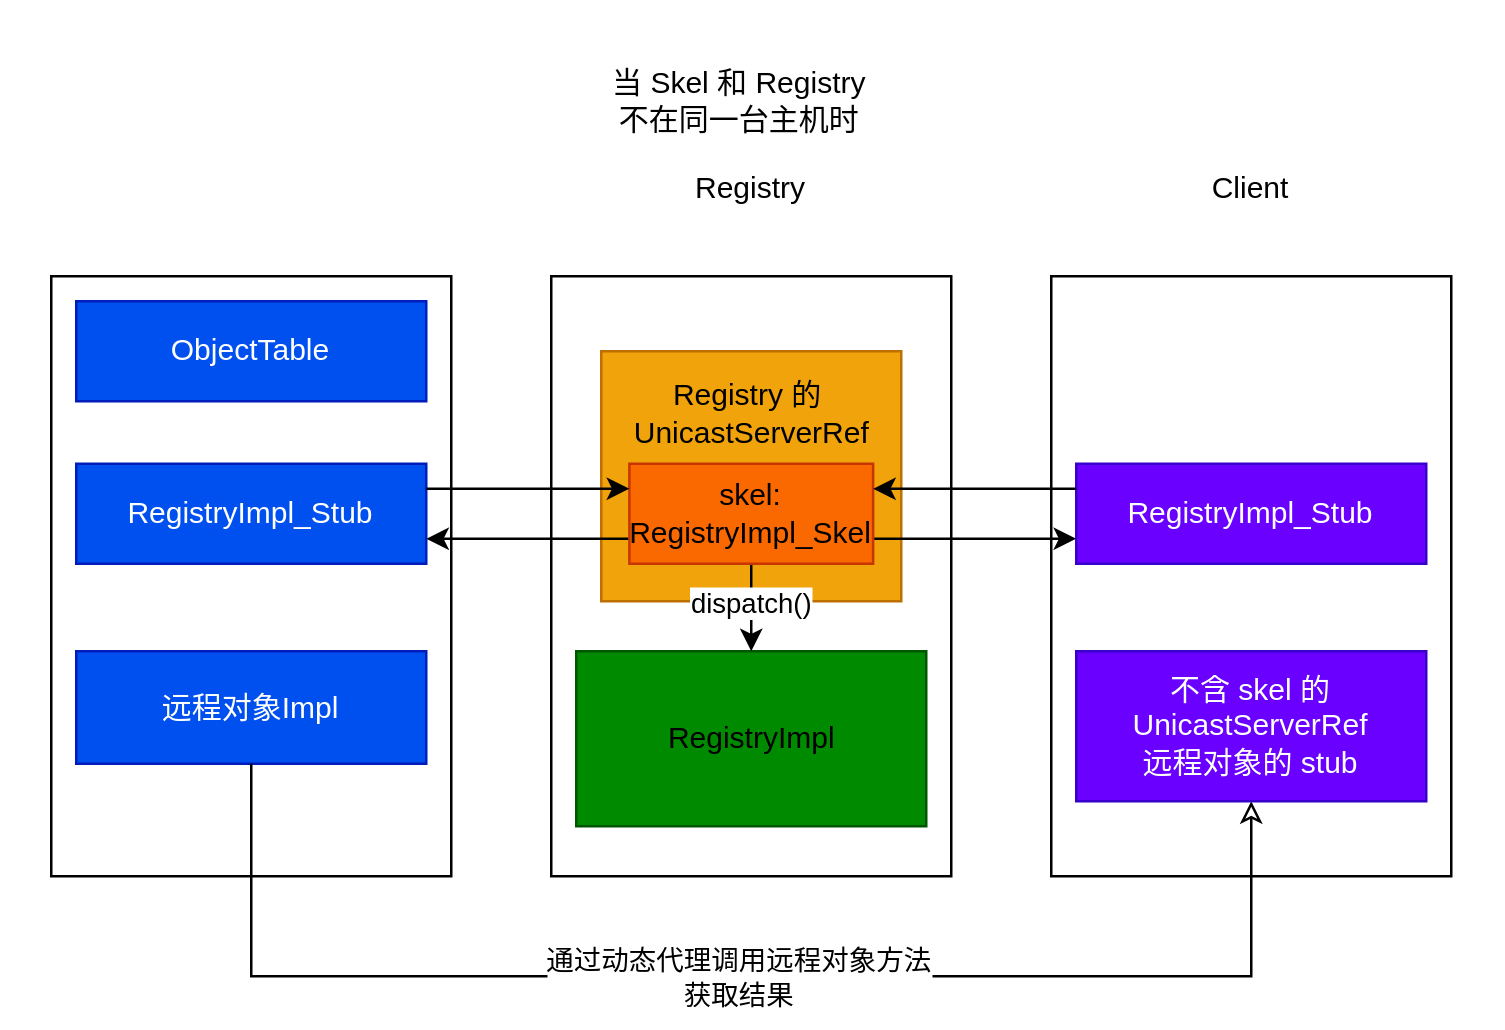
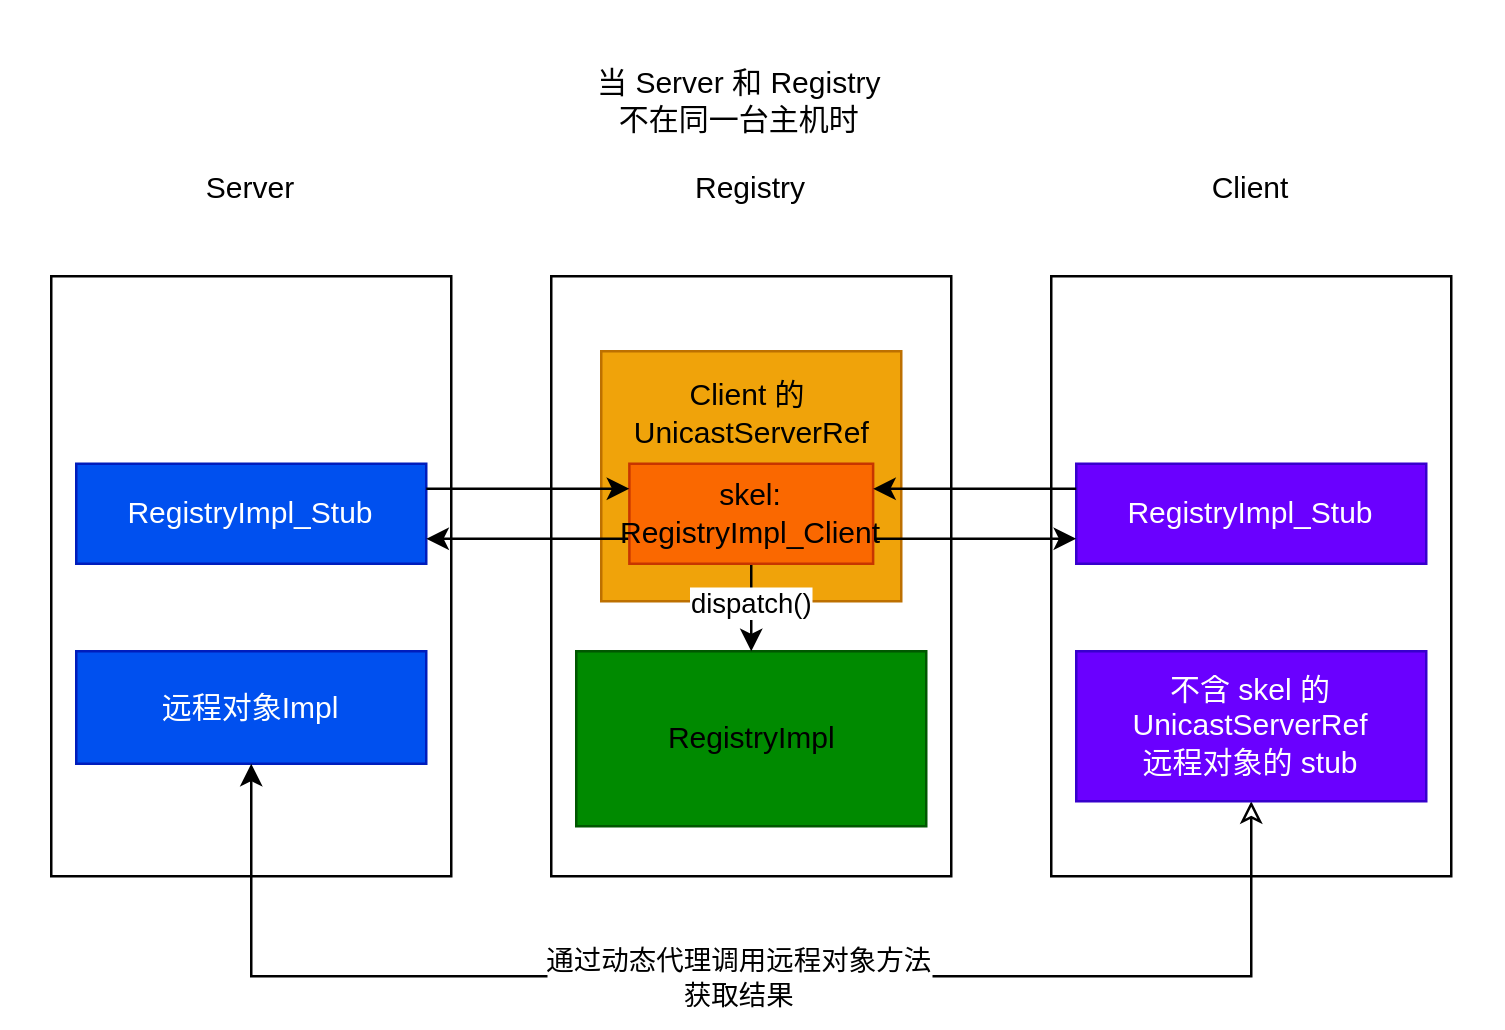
node "当 Skel 和 Registry 不在同一台主机时": label "当 Skel 和 Registry 不在同一台主机时" -> "当 Server 和 Registry 不在同一台主机时"
node "Server": added
node "ObjectTable": removed
node "Registry 的 UnicastServerRef": label "Registry 的 UnicastServerRef" -> "Client 的 UnicastServerRef"
node "skel: RegistryImpl_Skel": label "skel: RegistryImpl_Skel" -> "skel: RegistryImpl_Client"
edge "远程对象Impl" -> "不含 skel 的 UnicastServerRef 远程对象的 stub": arrowhead none -> classic
